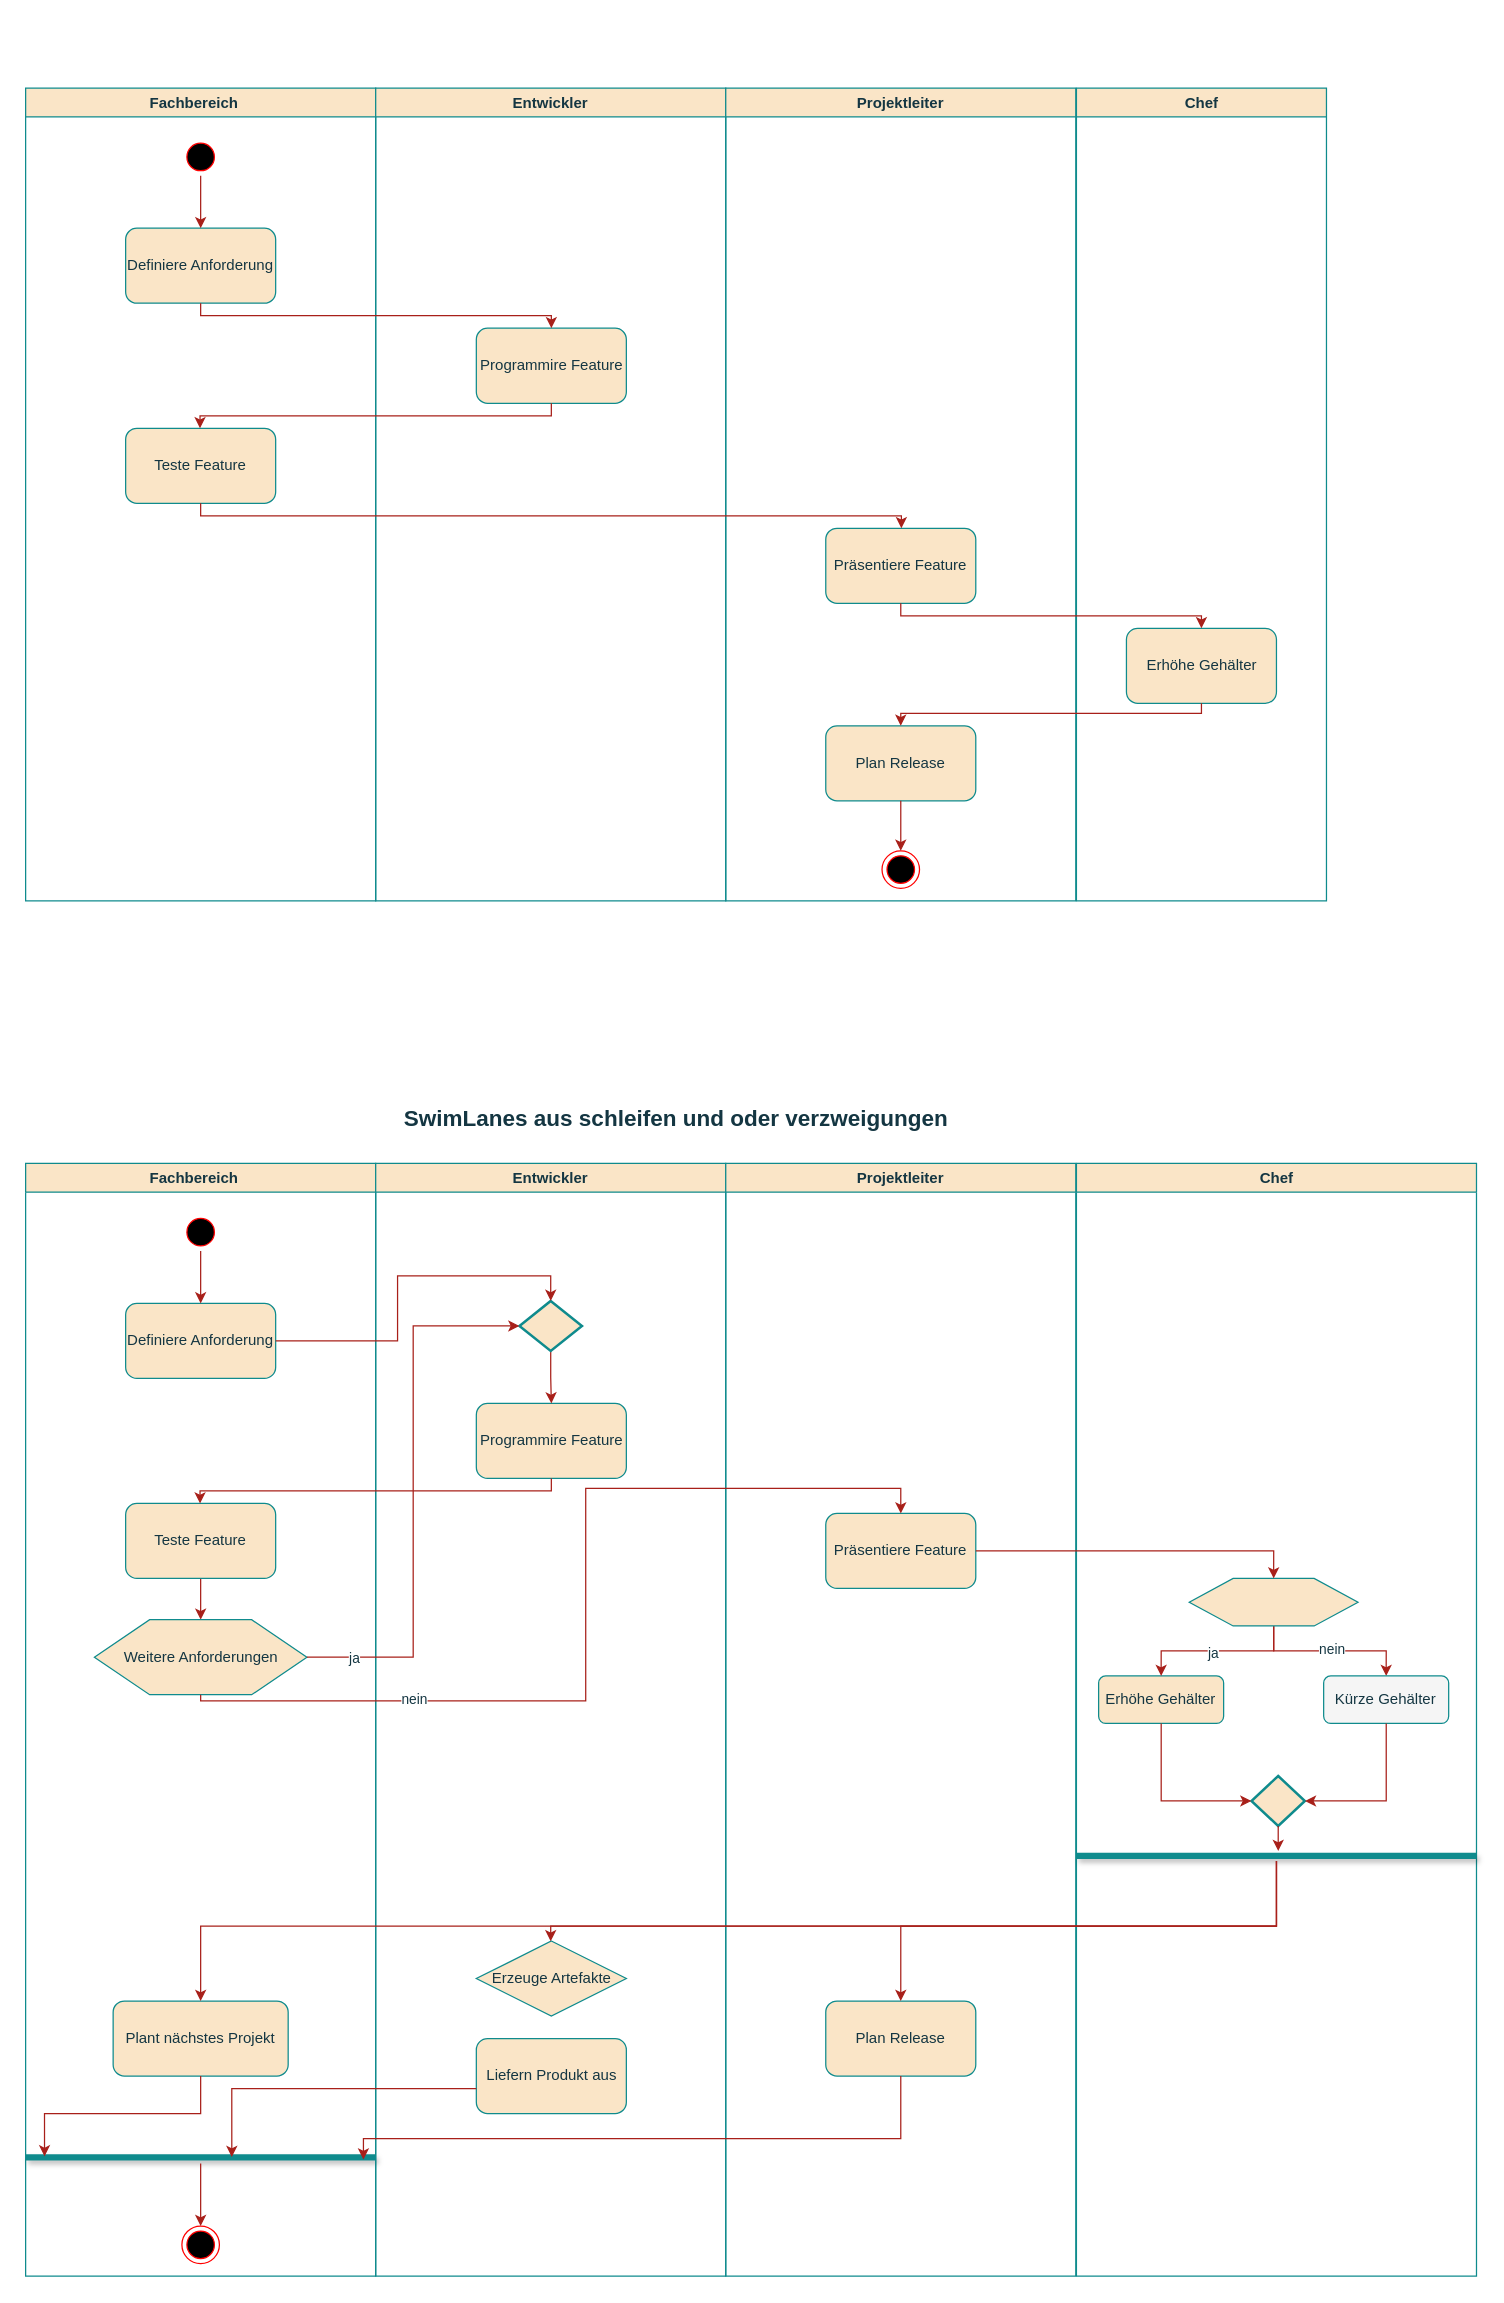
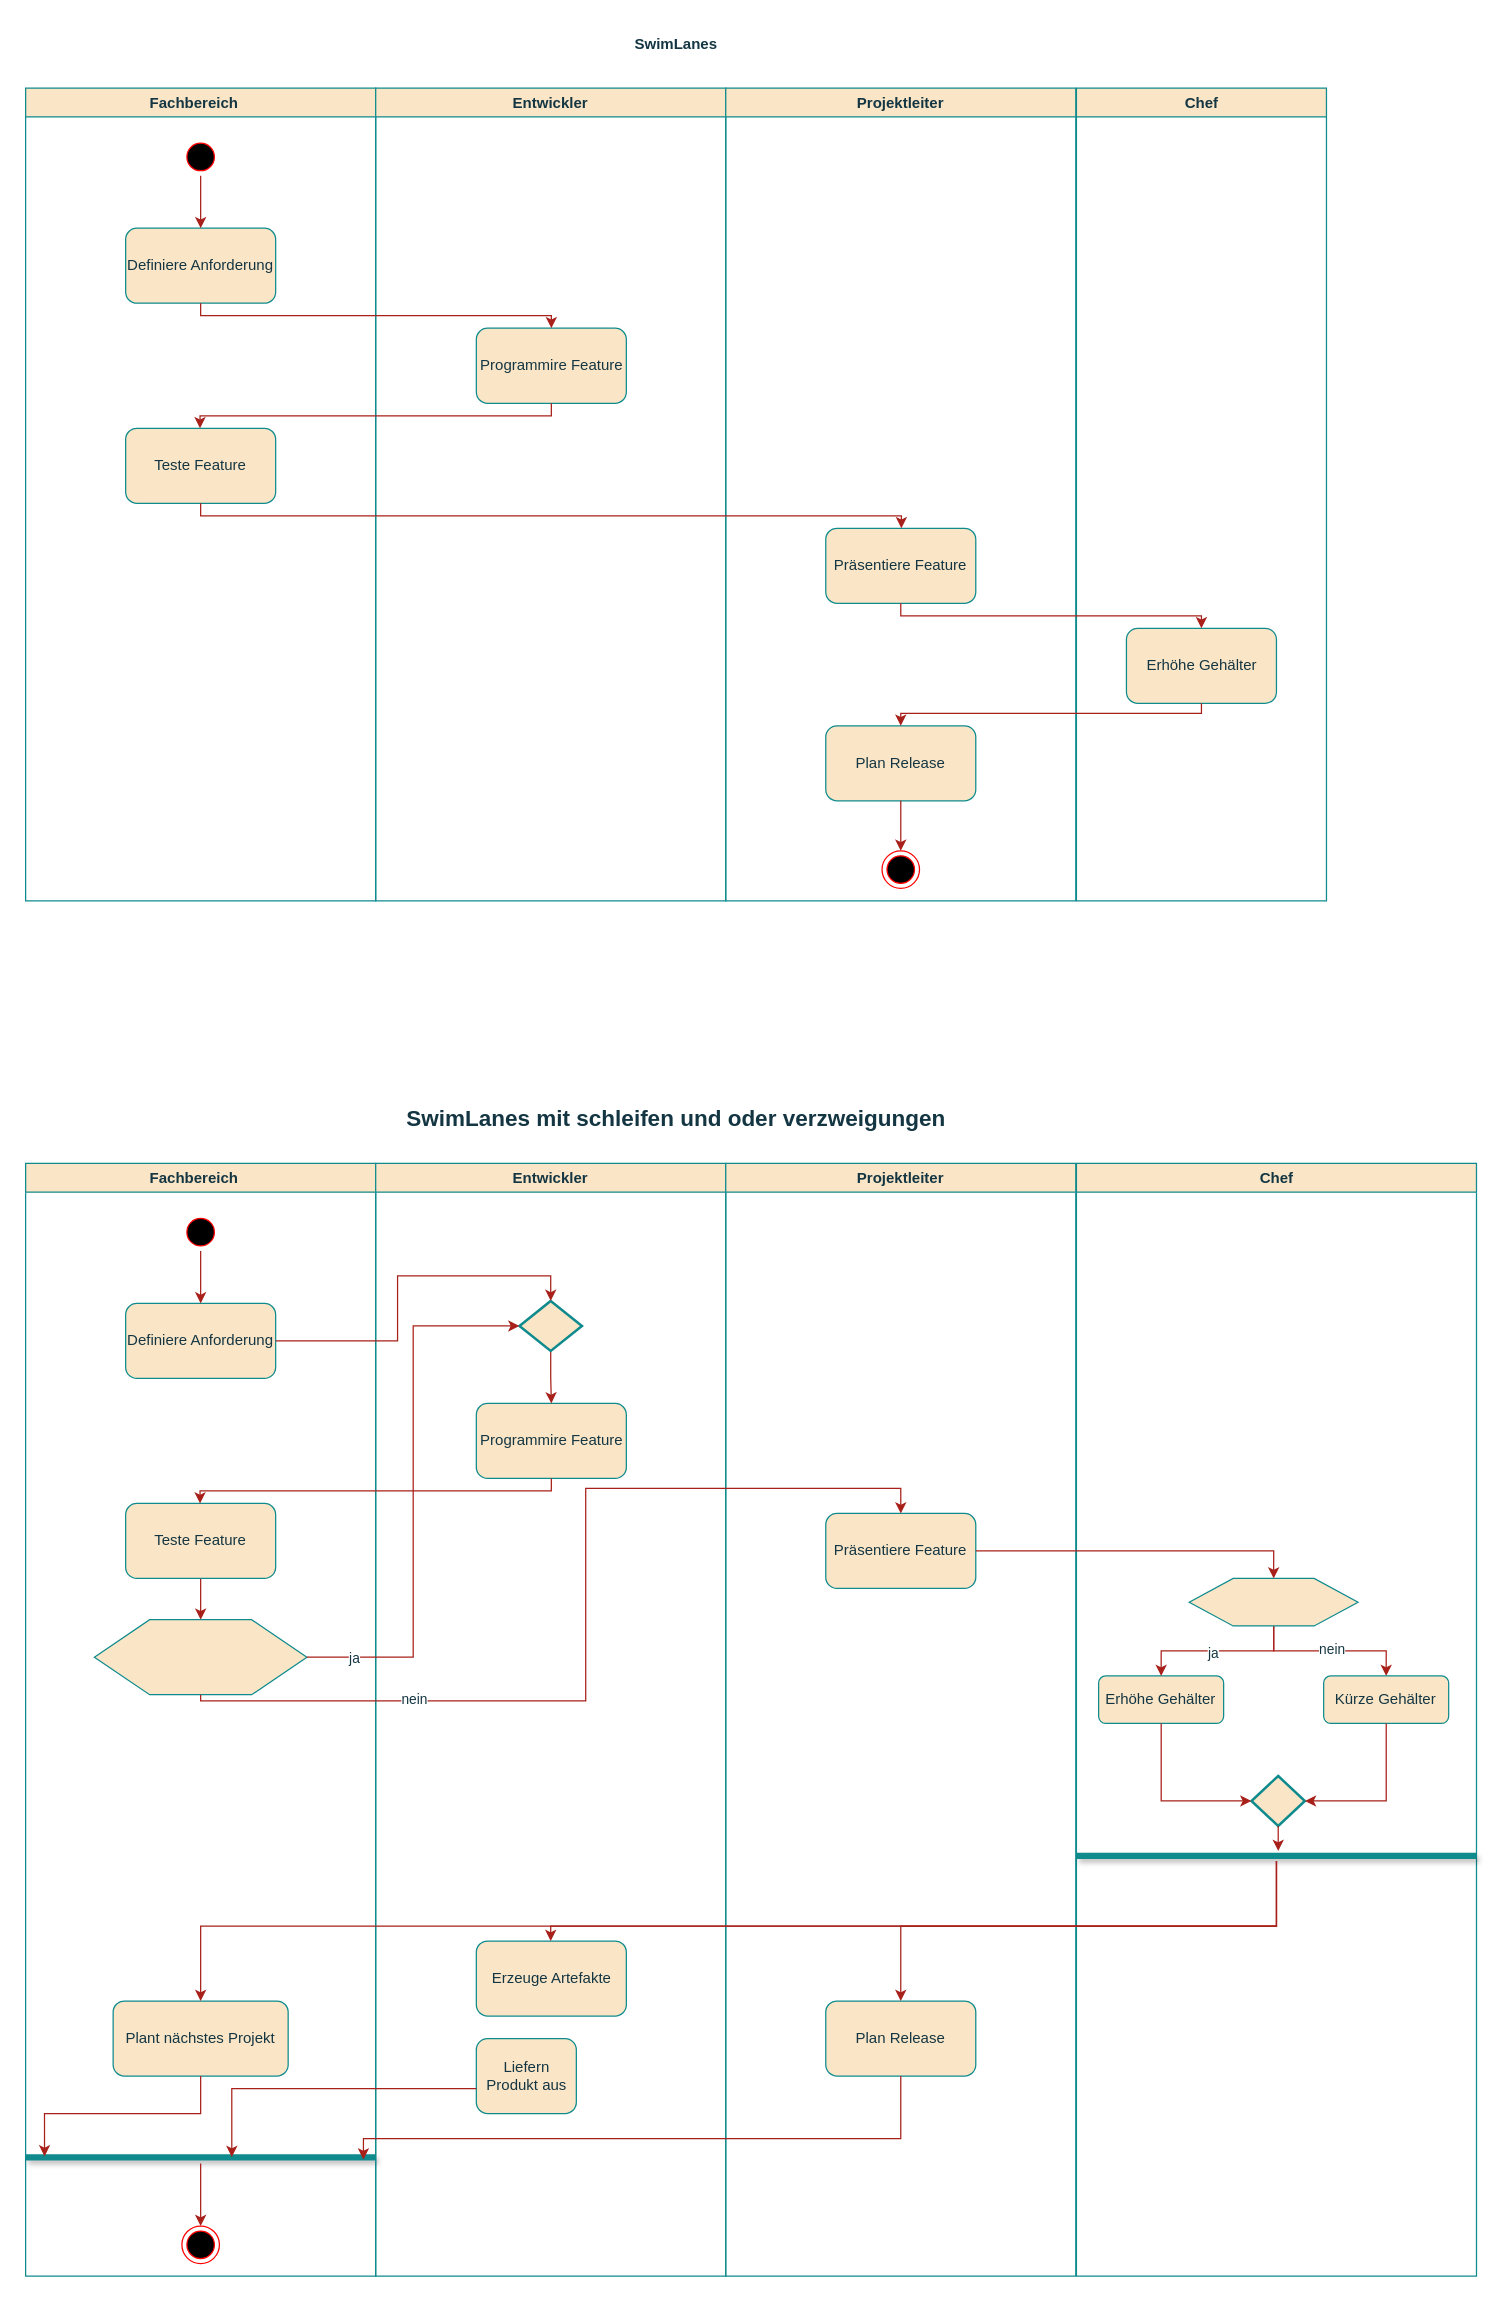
node "SwimLanes": added
node "SwimLanes aus schleifen und oder verzweigungen": label "SwimLanes aus schleifen und oder verzweigungen" -> "SwimLanes mit schleifen und oder verzweigungen"
node "Weitere Anforderungen": removed
node "Kürze Gehälter": fillcolor #f5f5f5 -> #fae5c7
node "Erzeuge Artefakte": shape diamond -> rounded rectangle
node "Liefern Produkt aus": size 150x75 -> 100x75
